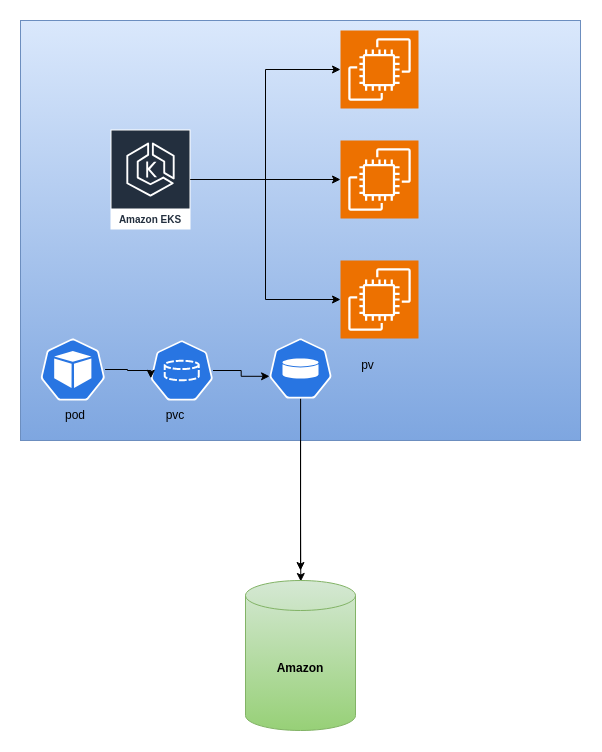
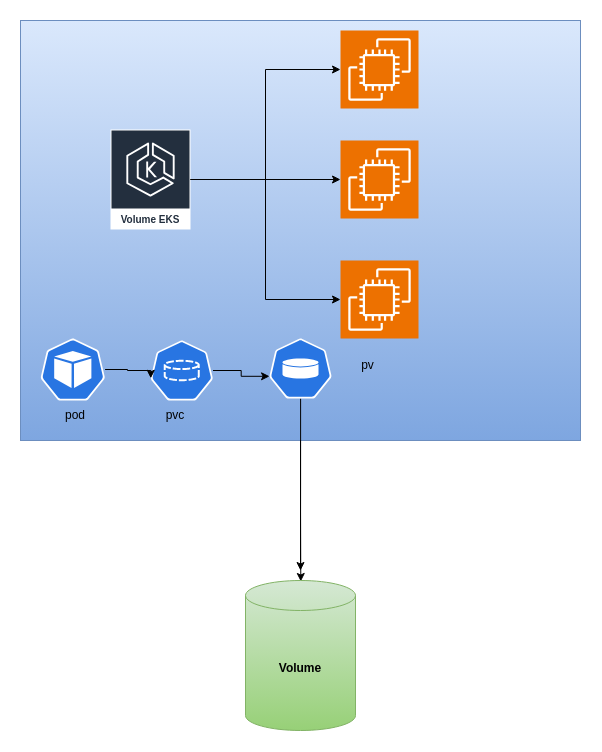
node "Amazon EKS": label "Amazon EKS" -> "Volume EKS"
node "Amazon": label "Amazon" -> "Volume"
